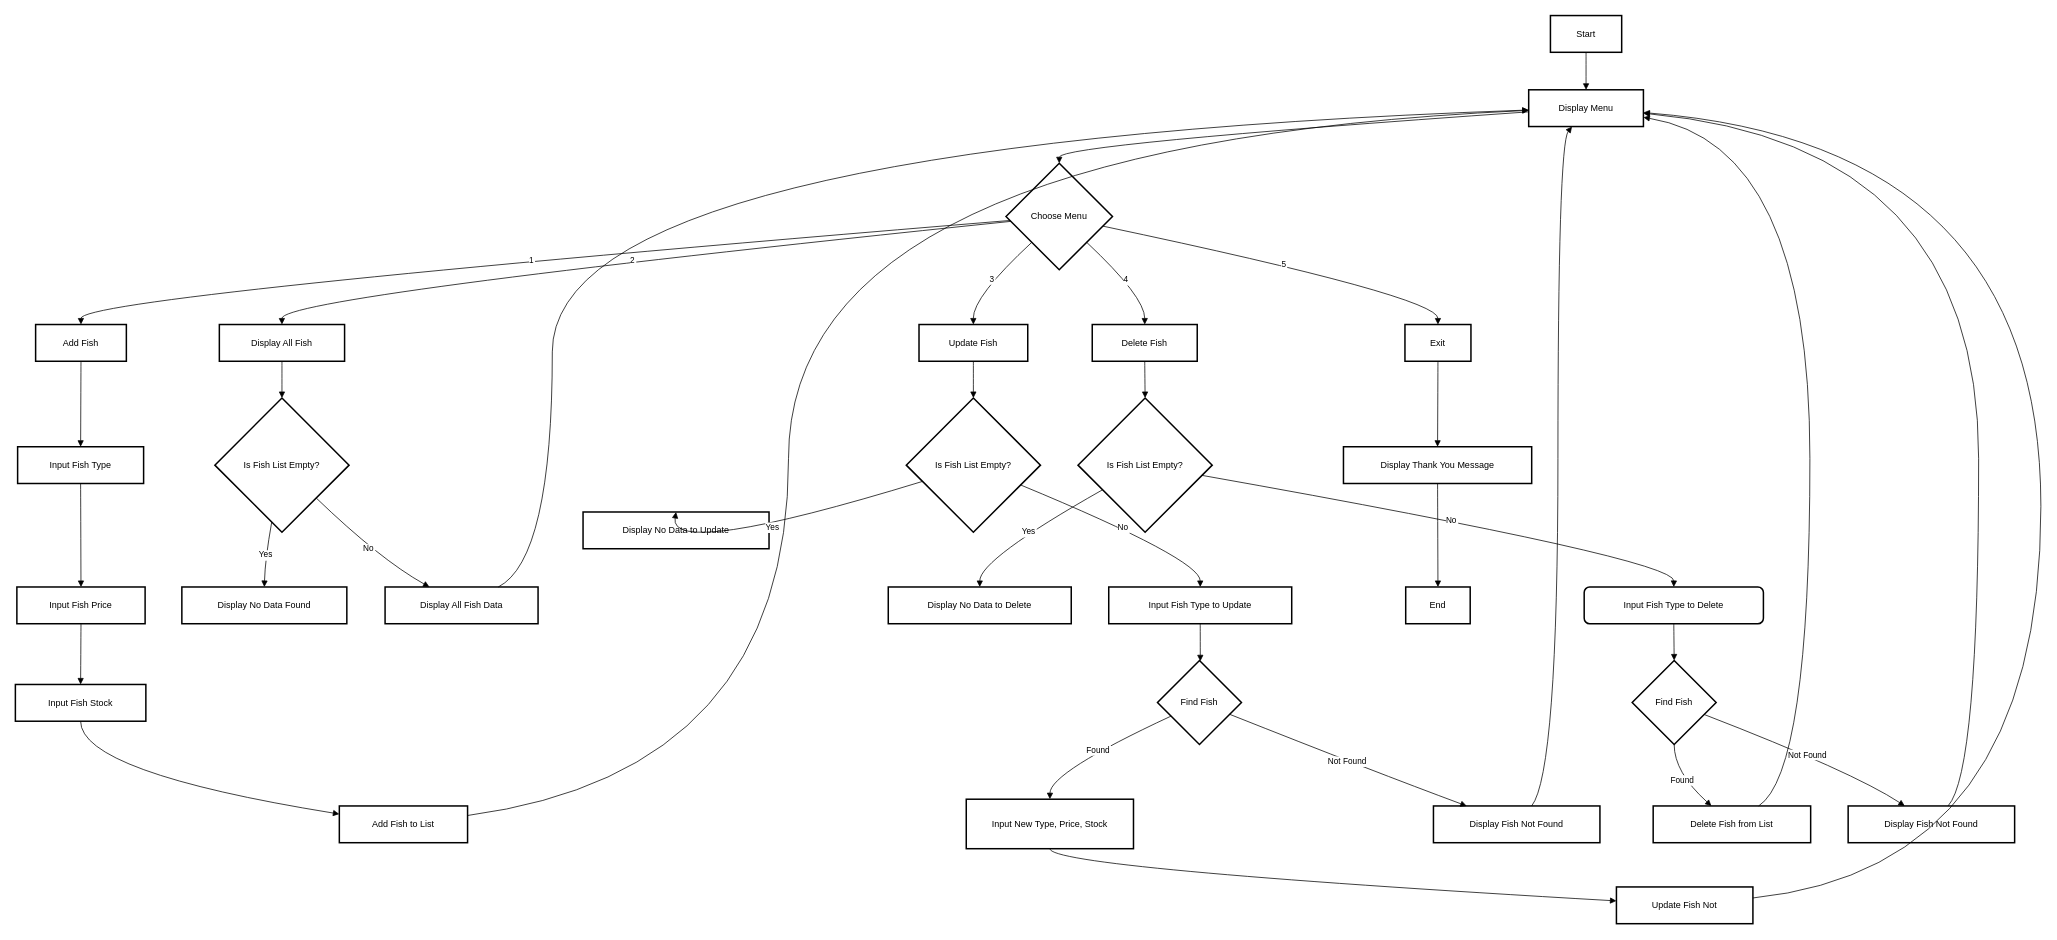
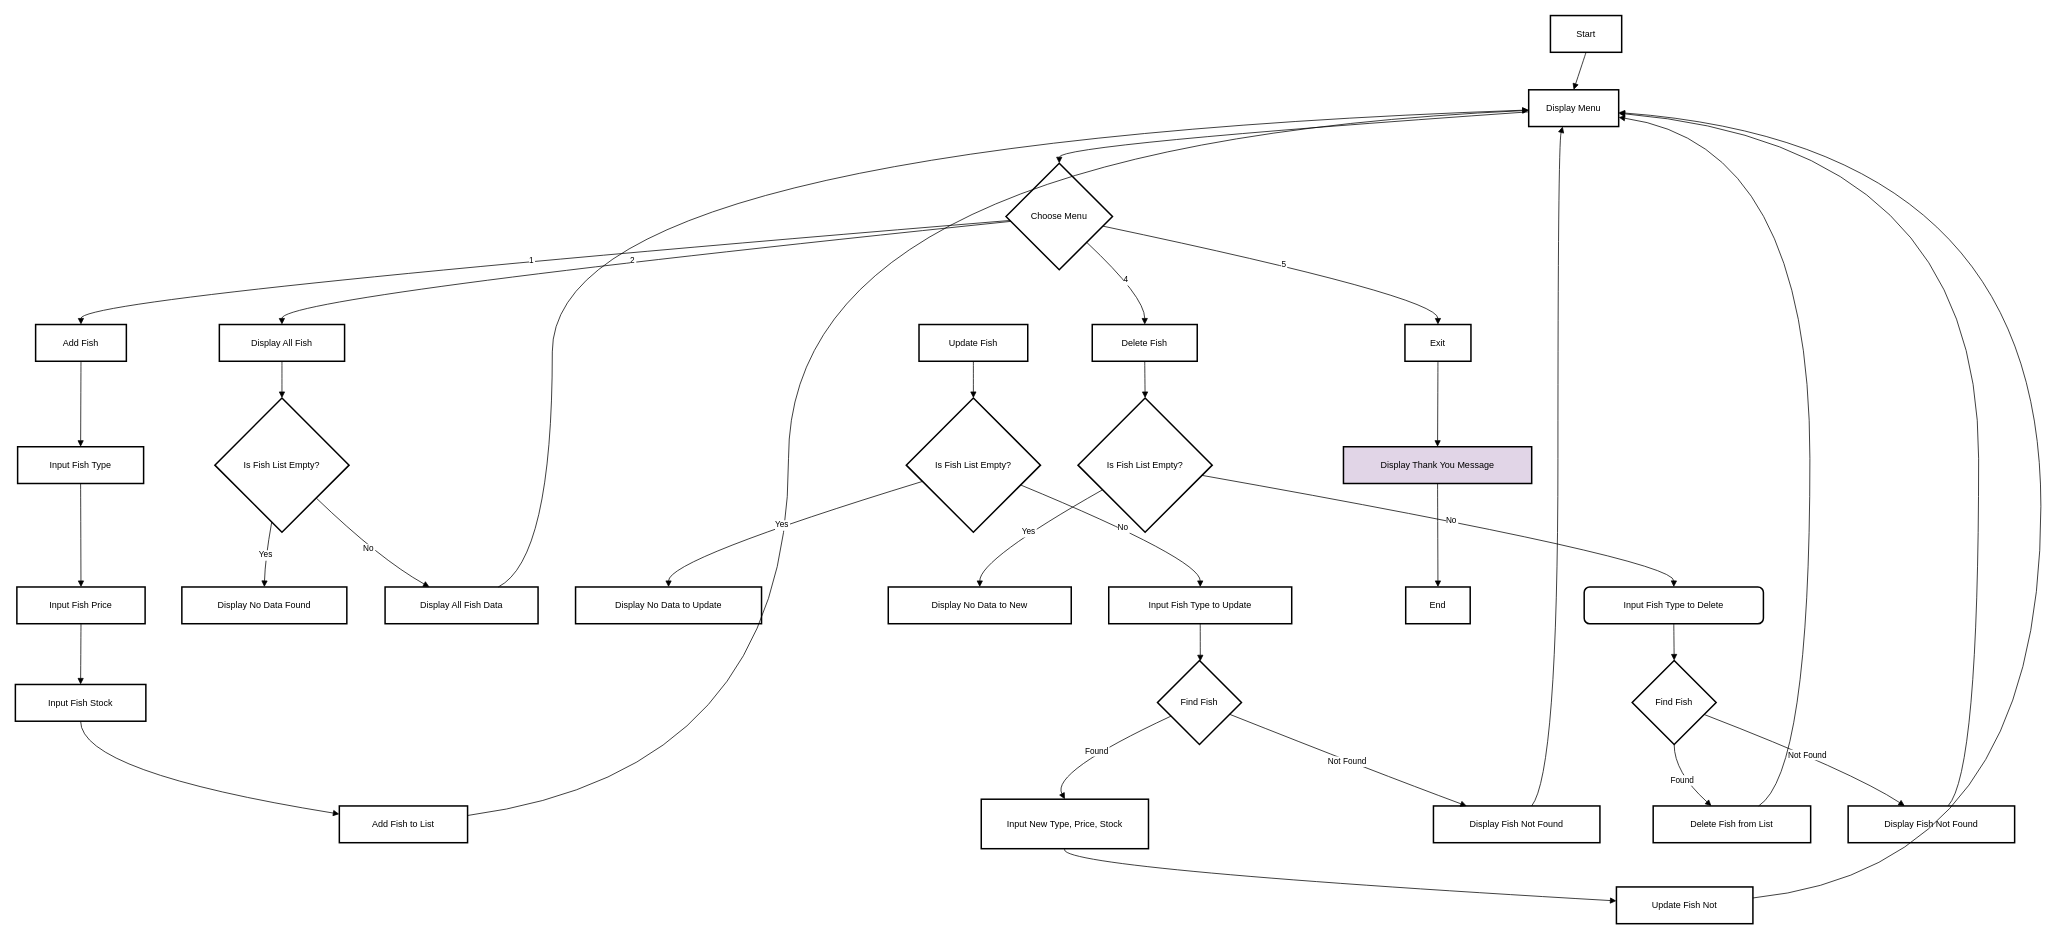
node "Display Menu": size 115x37 -> 90x37
edge "Choose Menu" -> "Update Fish": removed, label "3"
node "Display Thank You Message": fillcolor #ffffff -> #e1d5e7
node "Display No Data to Update": moved (676, 530) -> (669, 605)
node "Display No Data to Delete": label "Display No Data to Delete" -> "Display No Data to New"
node "Input New Type, Price, Stock": moved (1050, 824) -> (1065, 824)
